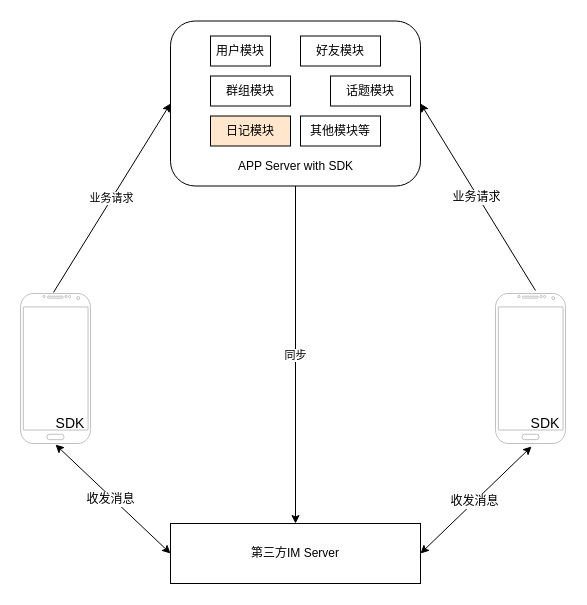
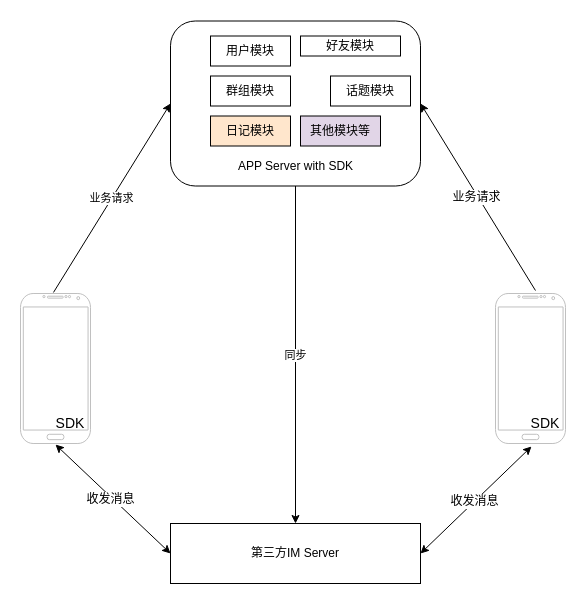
node "用户模块": size 60x30 -> 80x30
node "好友模块": size 80x30 -> 100x20
node "其他模块等": fillcolor #ffffff -> #e1d5e7
